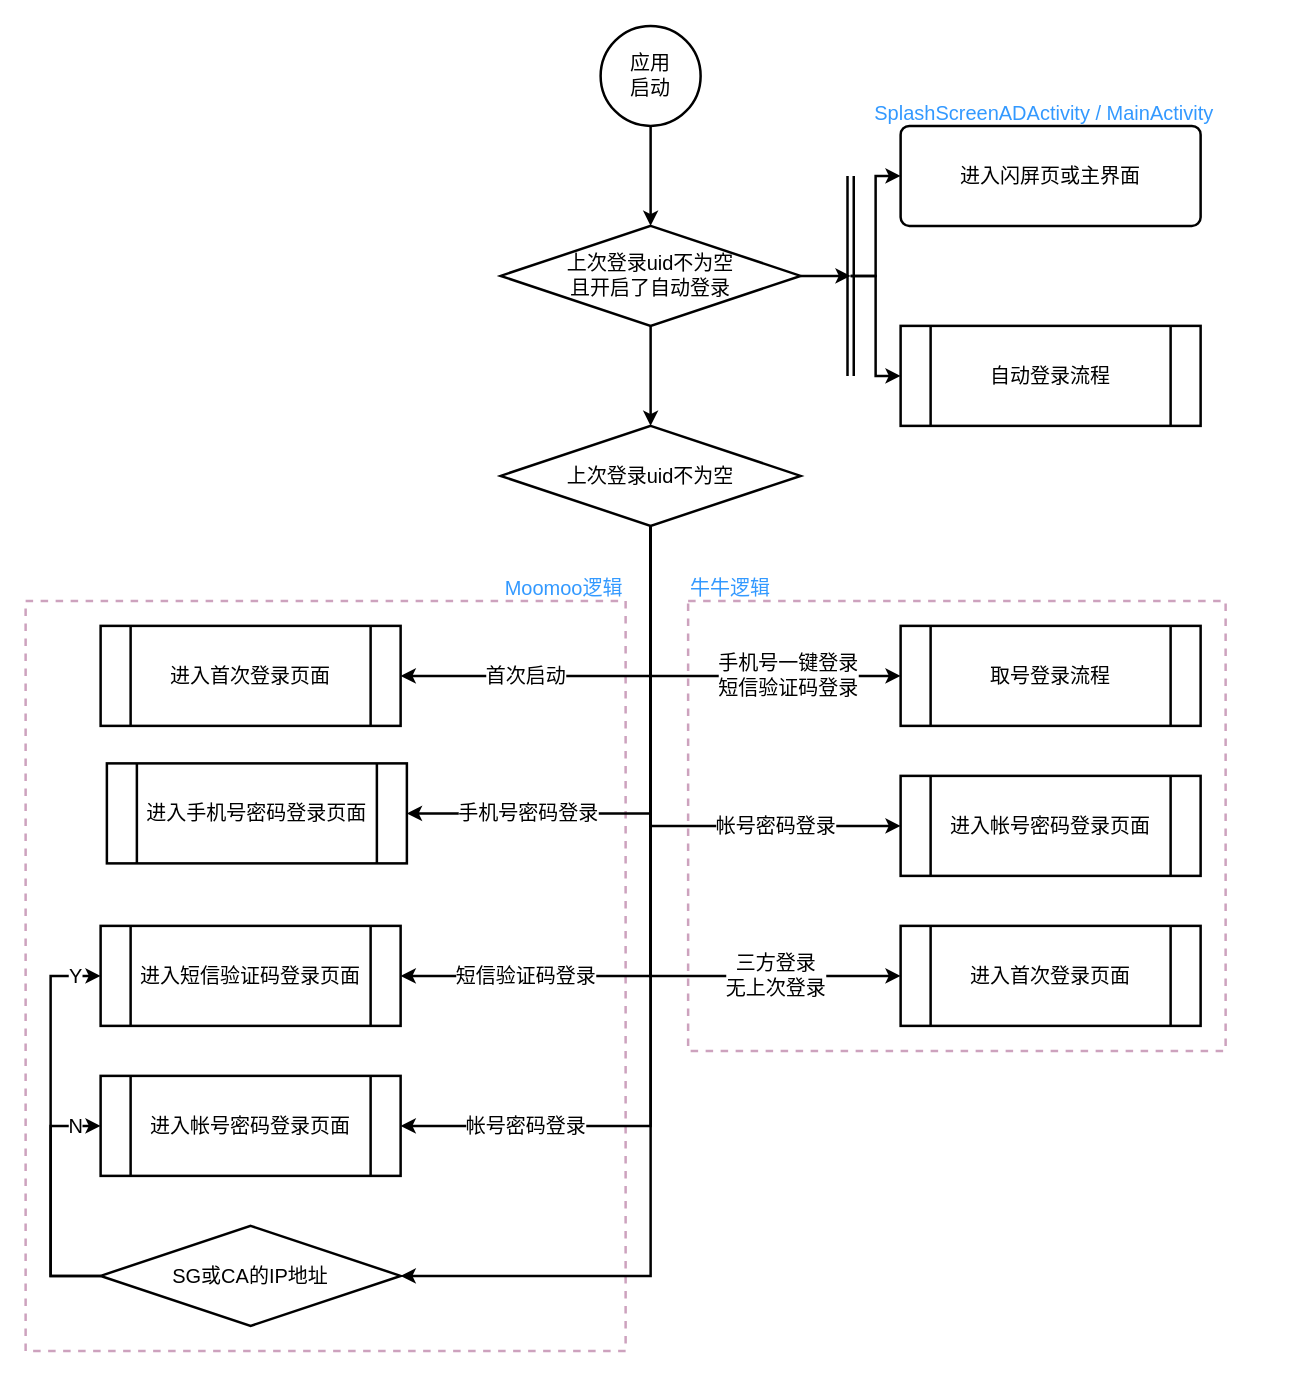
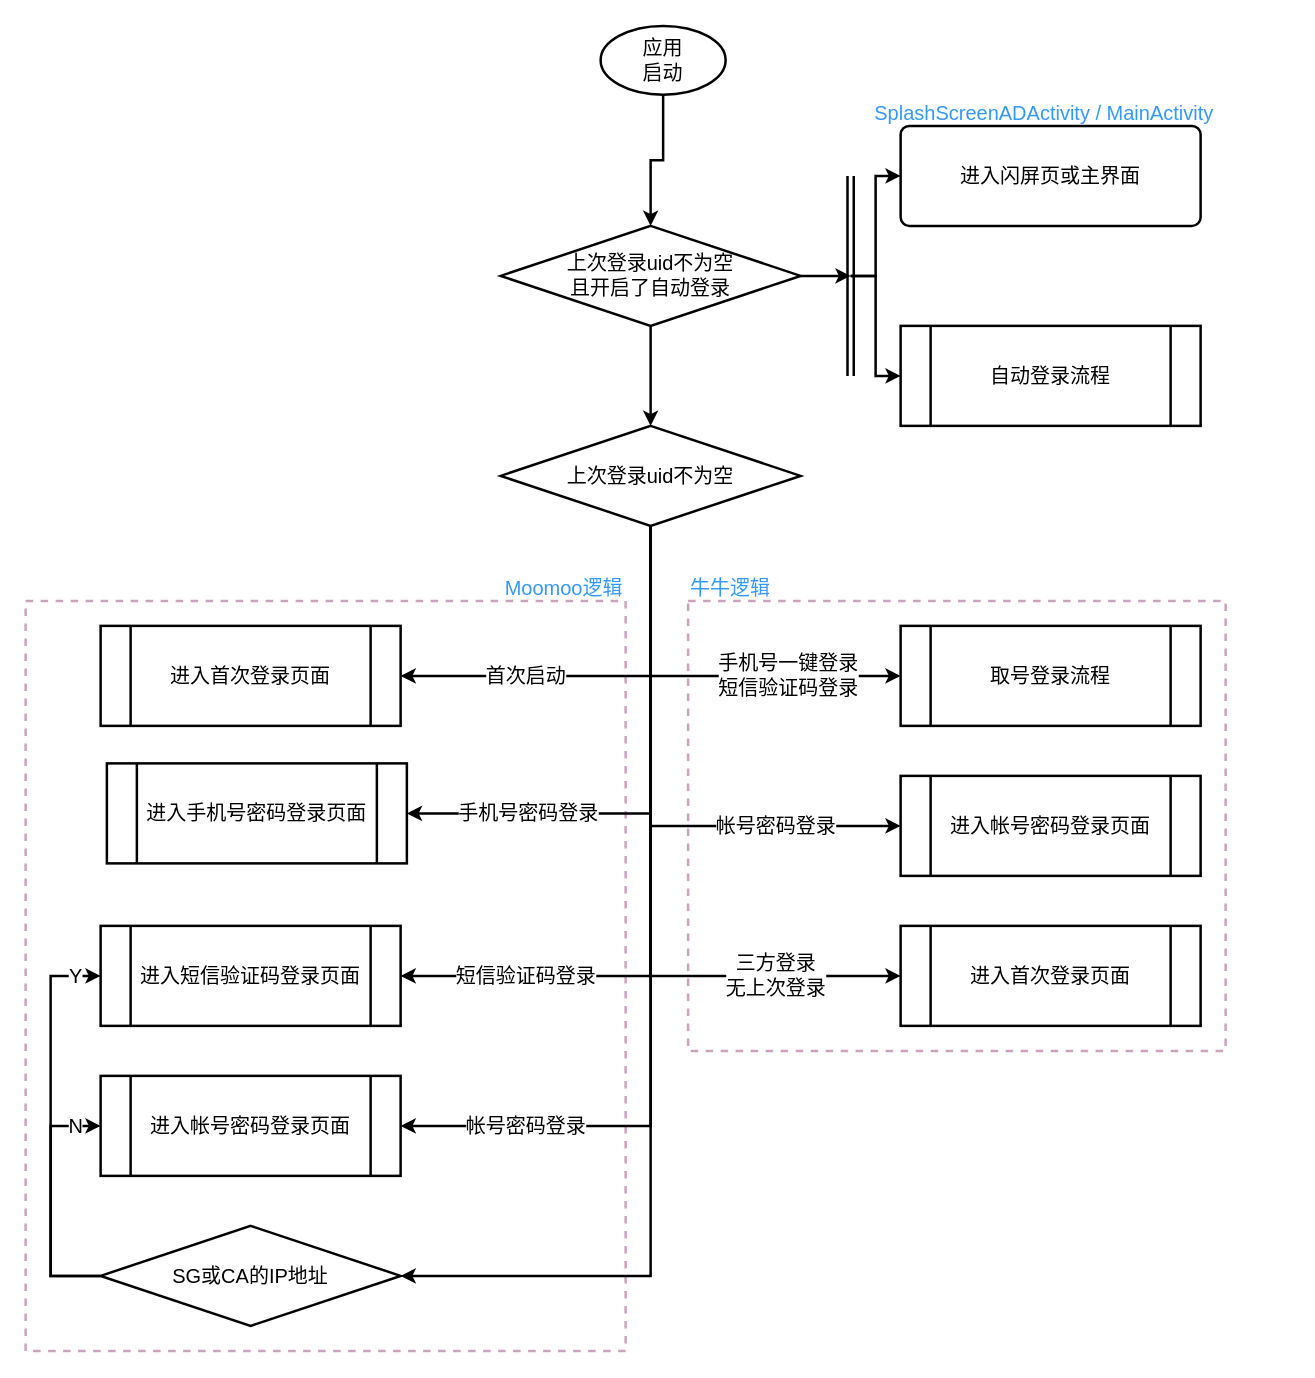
node "应用启动": size 100x100 -> 125x69
